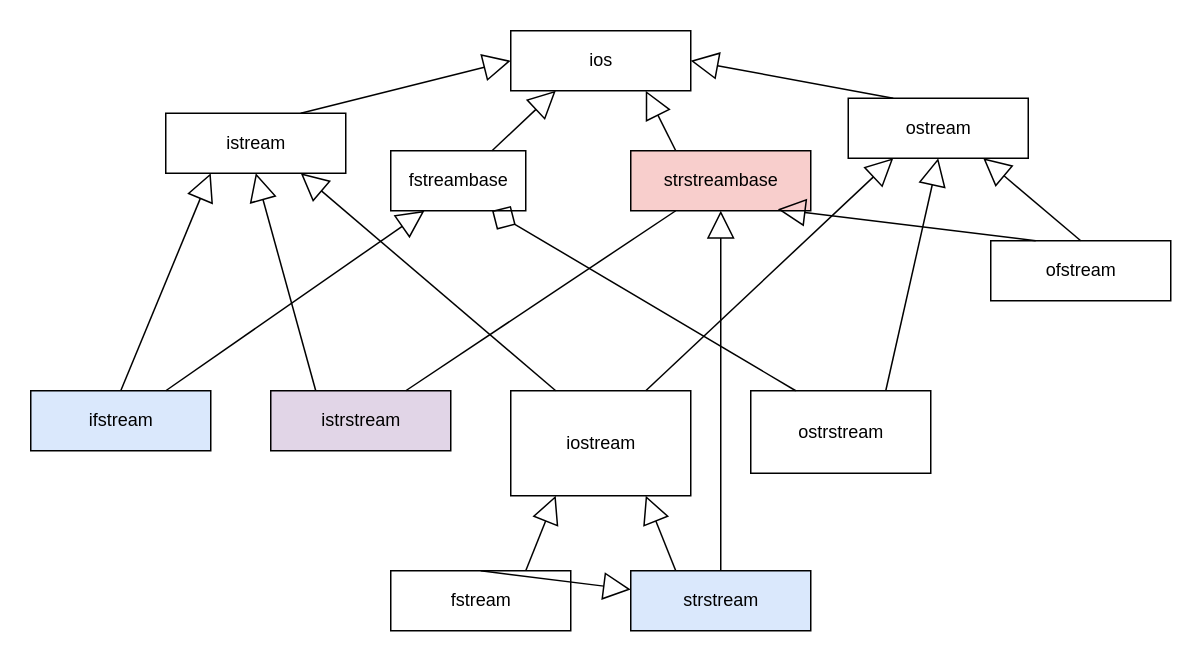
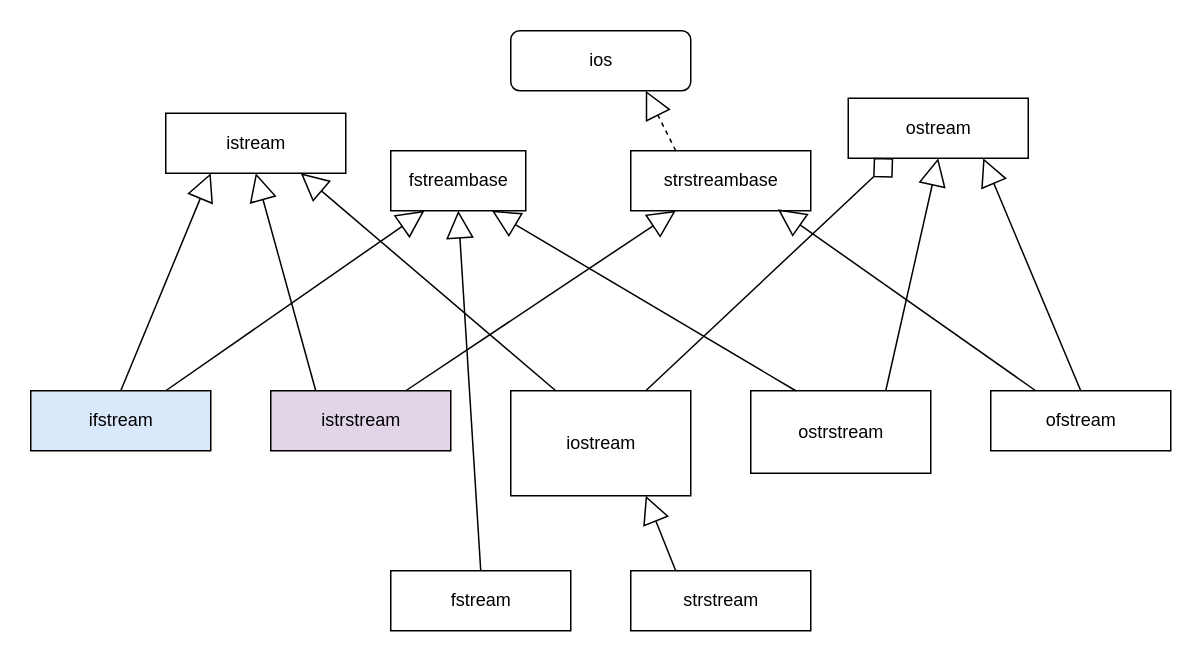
node "ios": shape rectangle -> rounded rectangle
edge "ostream" -> "ios": removed
edge "istream" -> "ios": removed
edge "fstreambase" -> "ios": removed
edge "strstreambase" -> "ios": style solid -> dashed
edge "iostream" -> "ostream": arrowhead block -> diamond
node "strstreambase": fillcolor #f8cecc -> #ffffff
edge "strstreambase" -- "istrstream": arrowhead none -> block
edge "ostrstream" -> "fstreambase": arrowhead diamond -> block
node "ofstream": moved (1081, 271) -> (1081, 421)
edge "strstream" -> "strstreambase": removed
edge "fstream" -> "iostream": removed
edge "fstream" -> "strstream": now "fstream" -> "fstreambase"
node "strstream": fillcolor #dae8fc -> #ffffff
